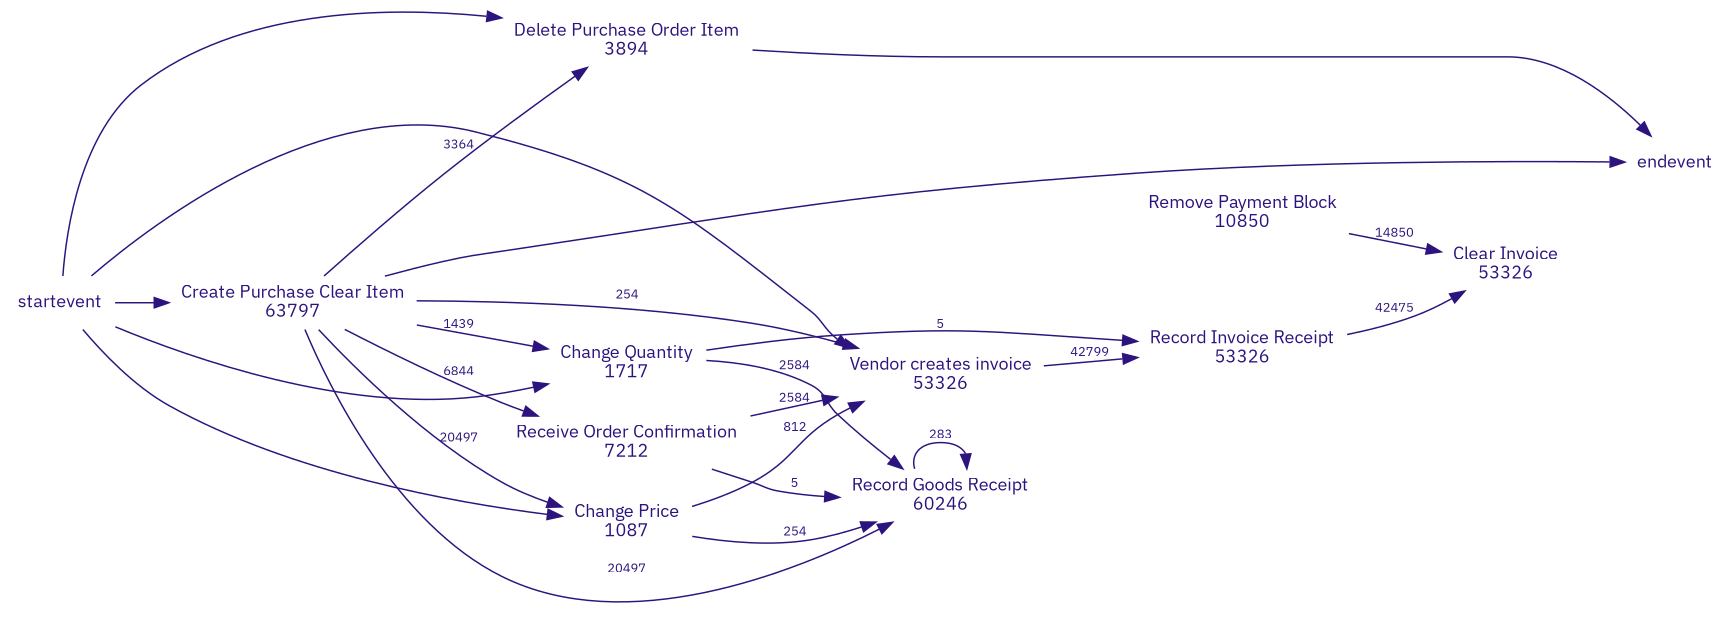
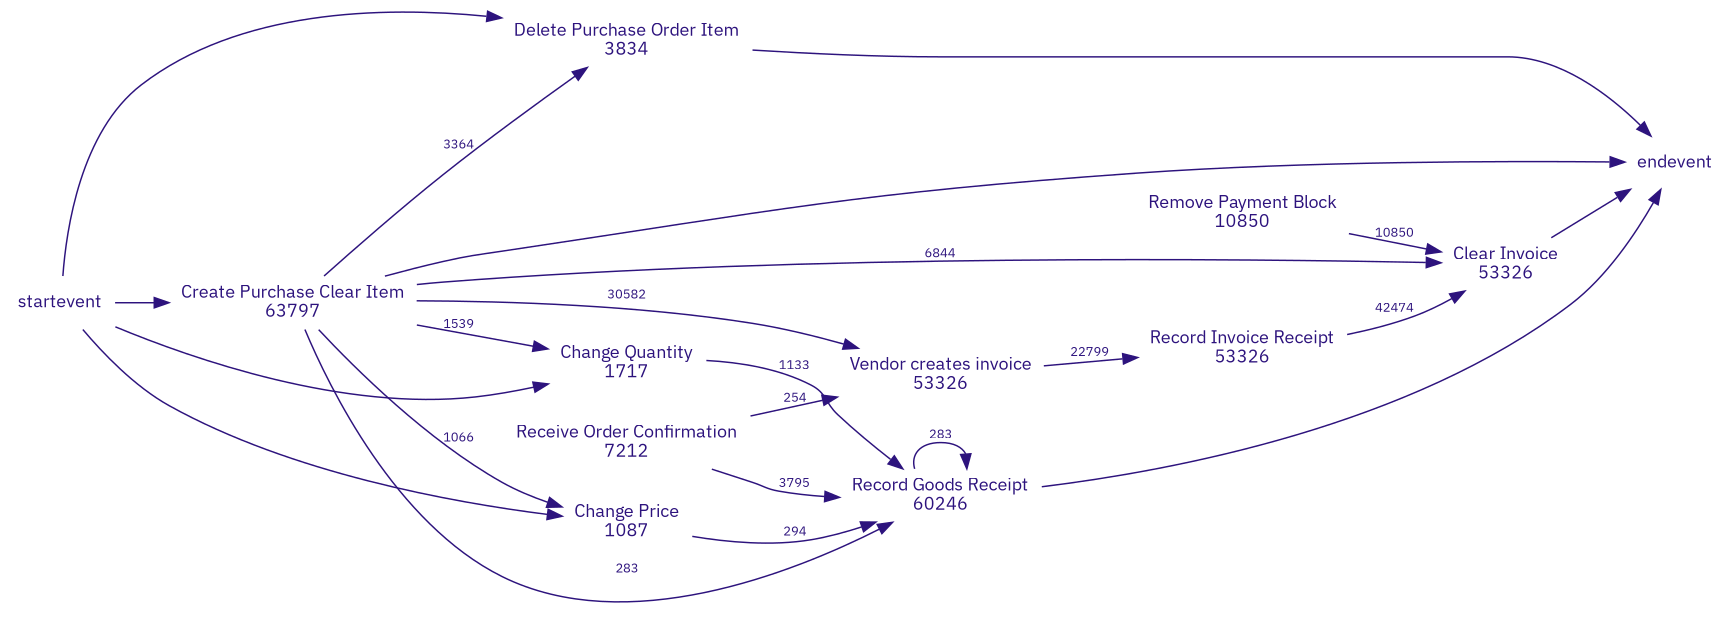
node "Delete Purchase Order Item 3894": label "Delete Purchase Order Item 3894" -> "Delete Purchase Order Item 3834"
edge "startevent" -> "Vendor creates invoice 53326": removed
edge "Clear Invoice 53326" -> "endevent": added
edge "Remove Payment Block 10850" -> "Clear Invoice 53326": label "14850" -> "10850"
edge "Create Purchase Clear Item 63797" -> "Vendor creates invoice 53326": label "254" -> "30582"
edge "Record Invoice Receipt 53326" -> "Clear Invoice 53326": label "42475" -> "42474"
edge "Create Purchase Clear Item 63797" -> "Change Quantity 1717": label "1439" -> "1539"
edge "Change Quantity 1717" -> "Record Invoice Receipt 53326": removed, label "5"
edge "Vendor creates invoice 53326" -> "Record Invoice Receipt 53326": label "42799" -> "22799"
edge "Change Quantity 1717" -> "Record Goods Receipt 60246": label "2584" -> "1133"
edge "Create Purchase Clear Item 63797" -> "Receive Order Confirmation 7212": now "Create Purchase Clear Item 63797" -> "Clear Invoice 53326"
edge "Receive Order Confirmation 7212" -> "Vendor creates invoice 53326": label "2584" -> "254"
edge "Record Goods Receipt 60246" -> "endevent": added
edge "Create Purchase Clear Item 63797" -> "Change Price 1087": label "20497" -> "1066"
edge "Change Price 1087" -> "Vendor creates invoice 53326": removed, label "812"
edge "Receive Order Confirmation 7212" -> "Record Goods Receipt 60246": label "5" -> "3795"
edge "Change Price 1087" -> "Record Goods Receipt 60246": label "254" -> "294"
edge "Create Purchase Clear Item 63797" -> "Record Goods Receipt 60246": label "20497" -> "283"
